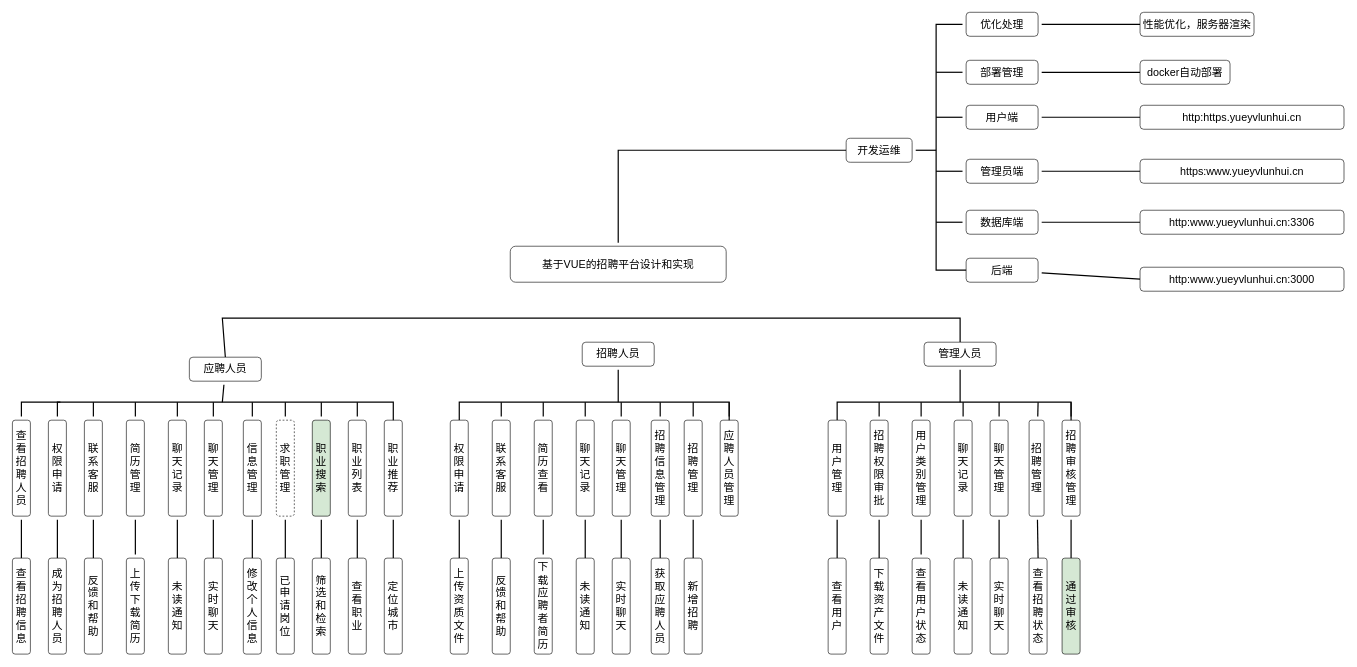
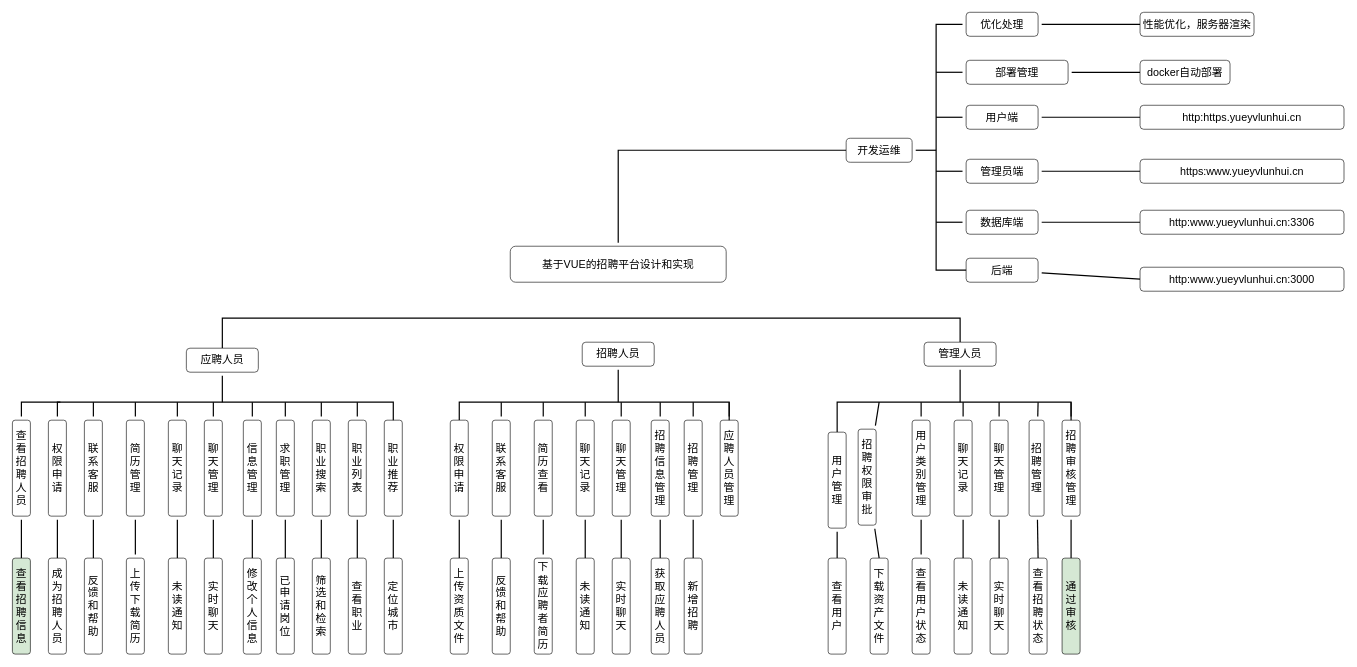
node "部署管理": size 72x24 -> 102x24
node "应聘人员": moved (225, 369) -> (222, 360)
node "求职管理": style dashed -> solid
node "职业搜索": fillcolor #d5e8d4 -> #ffffff
node "用户管理": moved (837, 468) -> (837, 480)
node "招聘权限审批": moved (879, 468) -> (867, 477)
node "查看招聘信息": fillcolor #ffffff -> #d5e8d4
